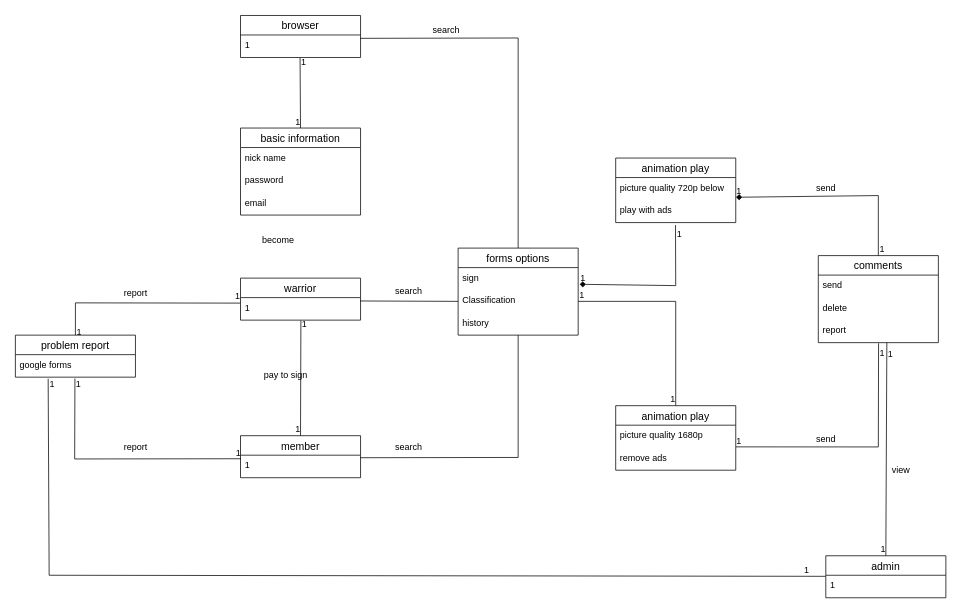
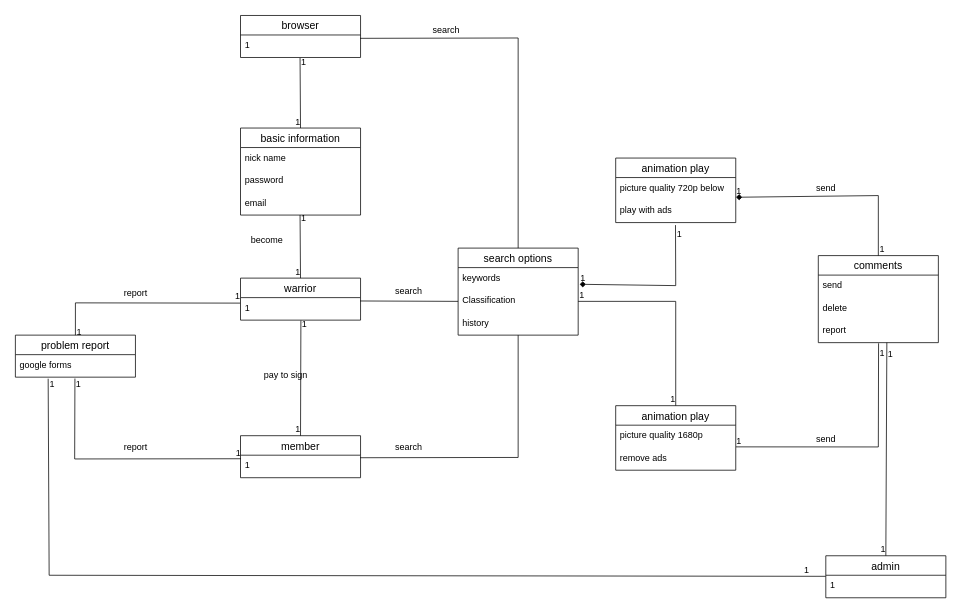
node "become": moved (278, 240) -> (267, 240)
edge "email" -- "warrior": added, labels "1", "1"
node "forms options": label "forms options" -> "search options"
node "sign": label "sign" -> "keywords"
node "view": removed
